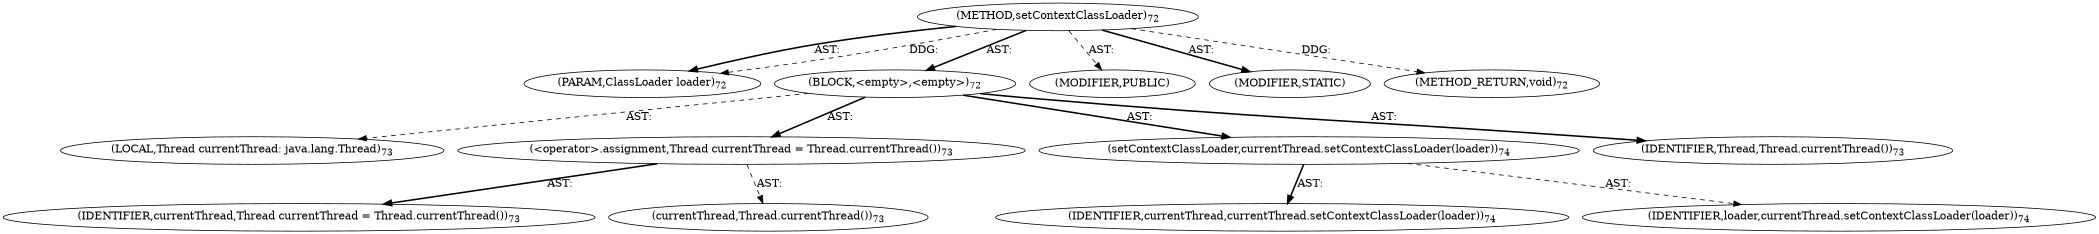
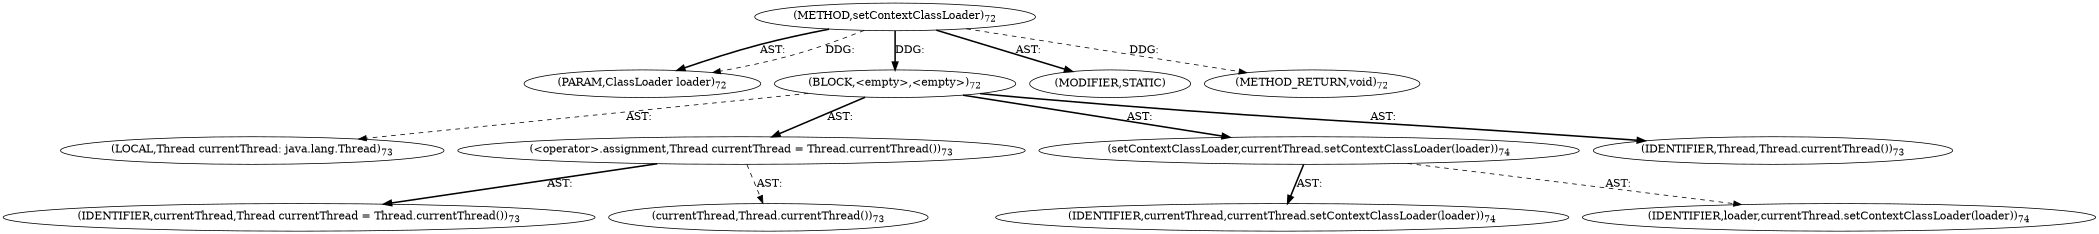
edge "(METHOD,setContextClassLoader)" -> "(BLOCK,<empty>,<empty>)": label "AST: " -> "DDG: "
node "(MODIFIER,PUBLIC)": removed
